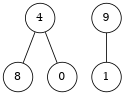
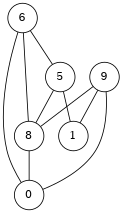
node "4": label "4" -> "6"
node "5": added
edge "9" -- "8": added
edge "9" -- "0": added
edge "8" -- "0": added
